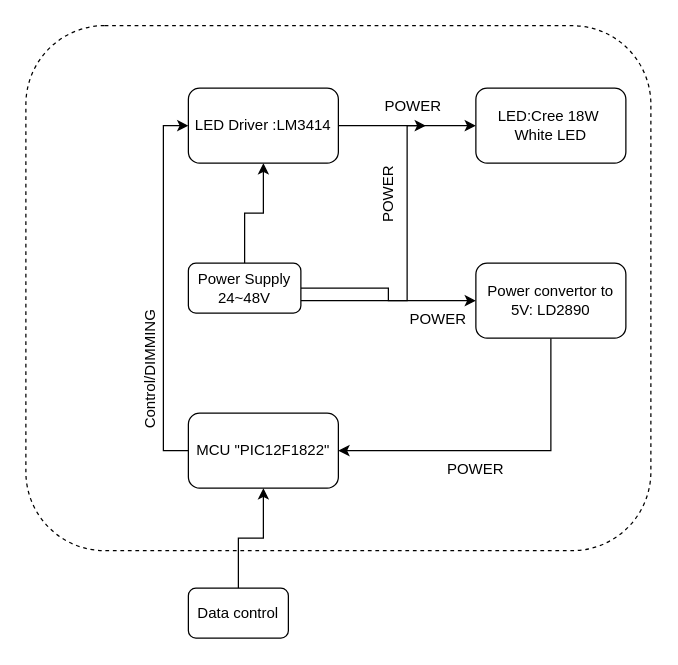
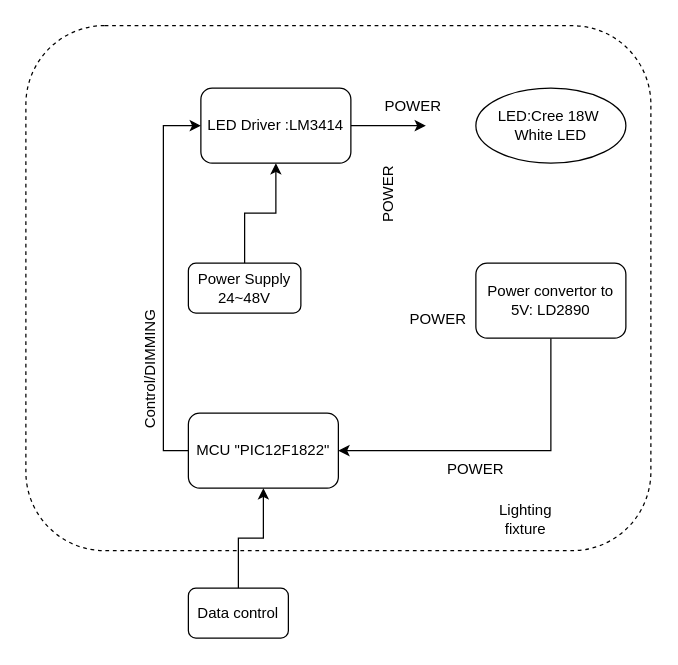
node "LED Driver :LM3414": moved (263, 126) -> (276, 126)
node "LED:Cree 18W White LED": shape rounded rectangle -> ellipse
edge "Power Supply 24~48V" -> "LED:Cree 18W White LED": removed
edge "Power Supply 24~48V" -> "Power convertor to 5V: LD2890": removed
node "Lighting fixture": added
